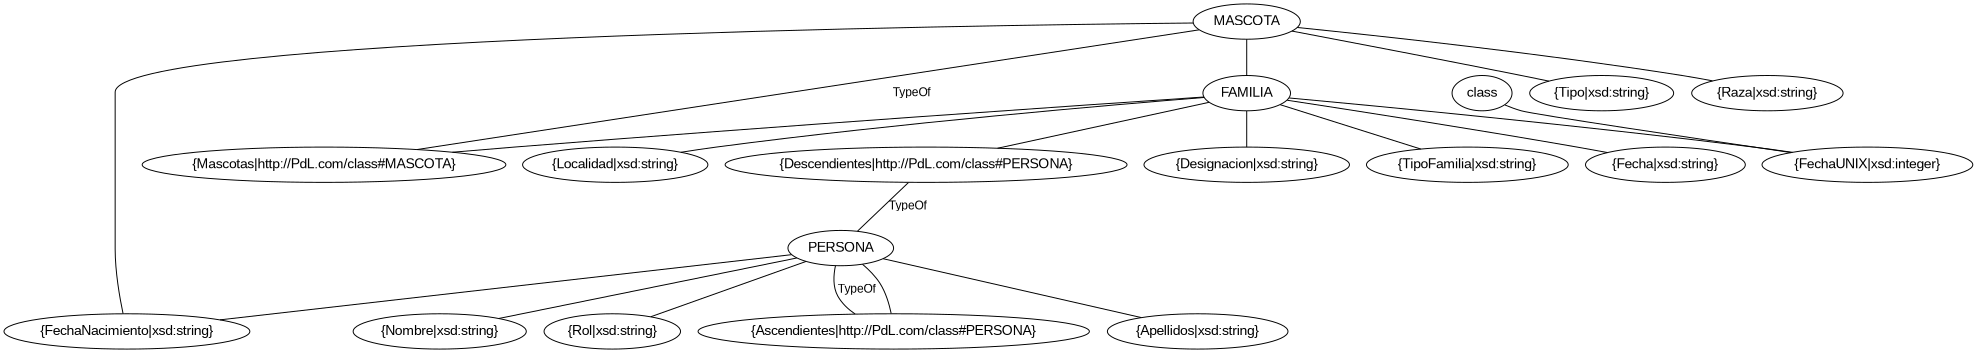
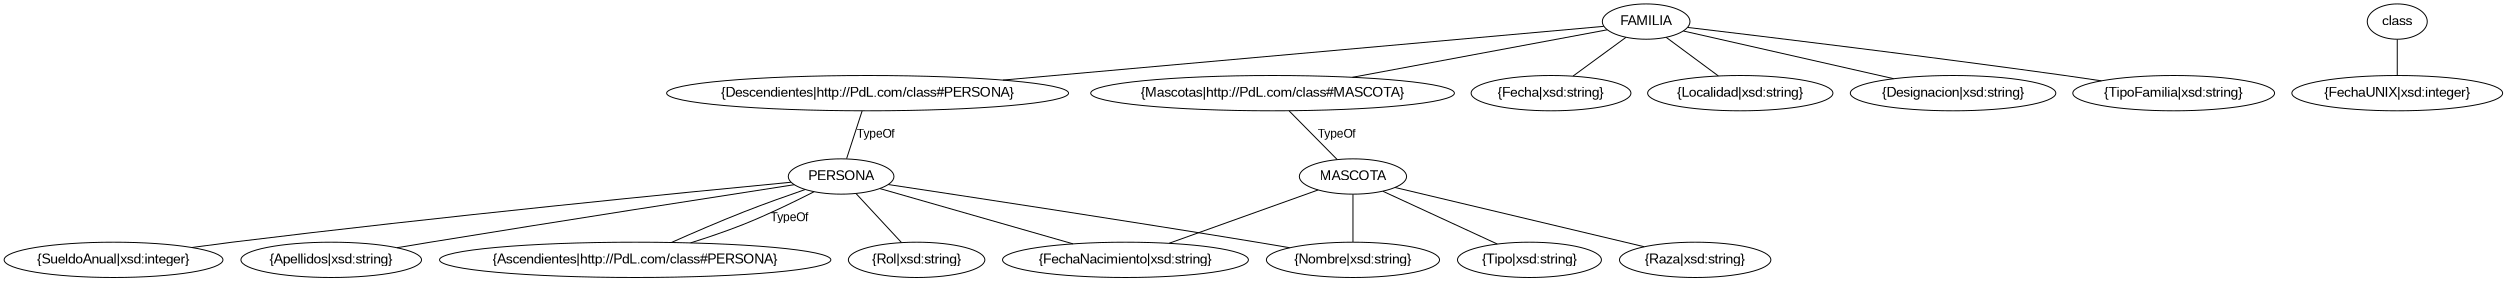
edge "MASCOTA" -- "FAMILIA": now "MASCOTA" -- "{Nombre|xsd:string}"
edge "FAMILIA" -- "{FechaUNIX|xsd:integer}": removed
node "{SueldoAnual|xsd:integer}": added
